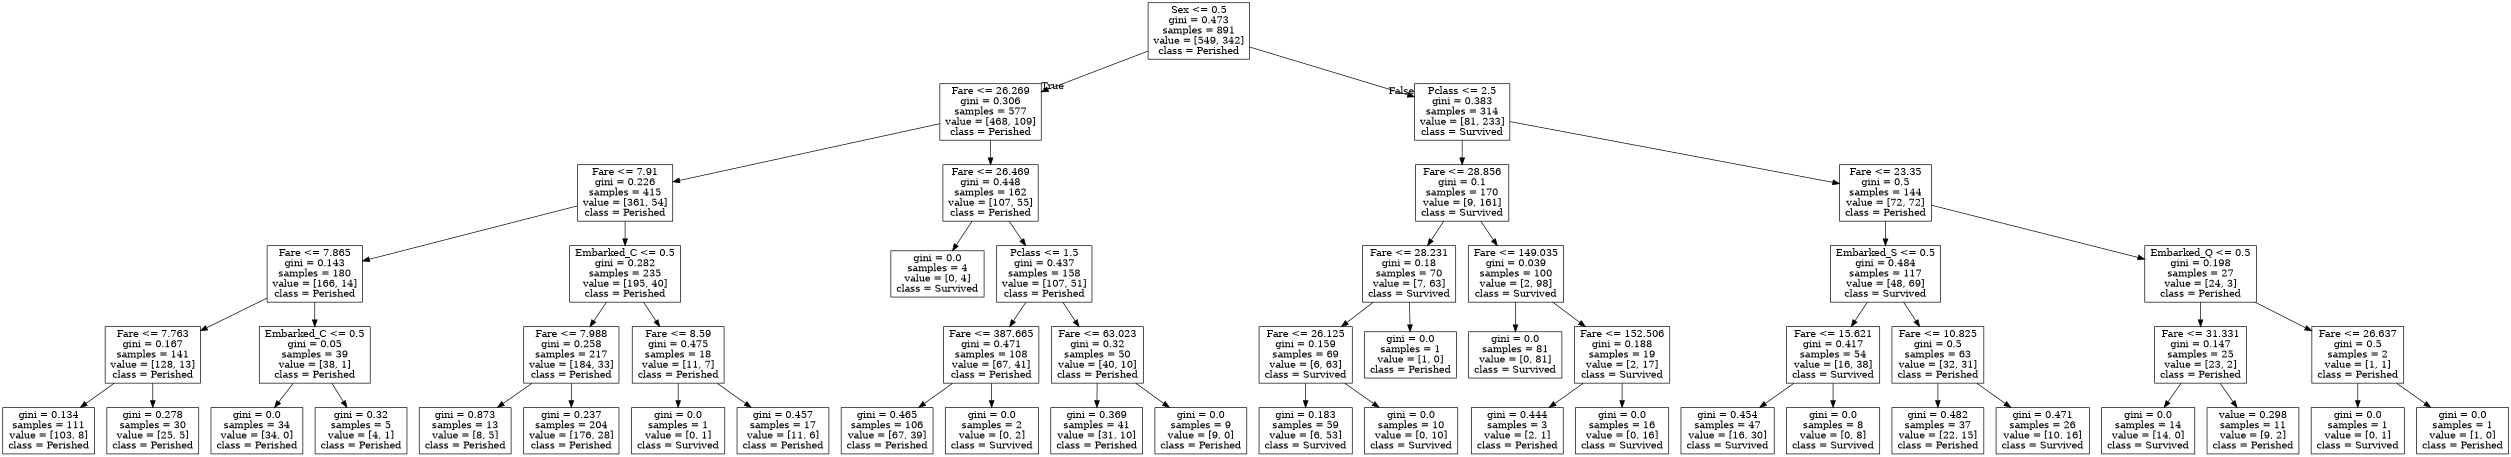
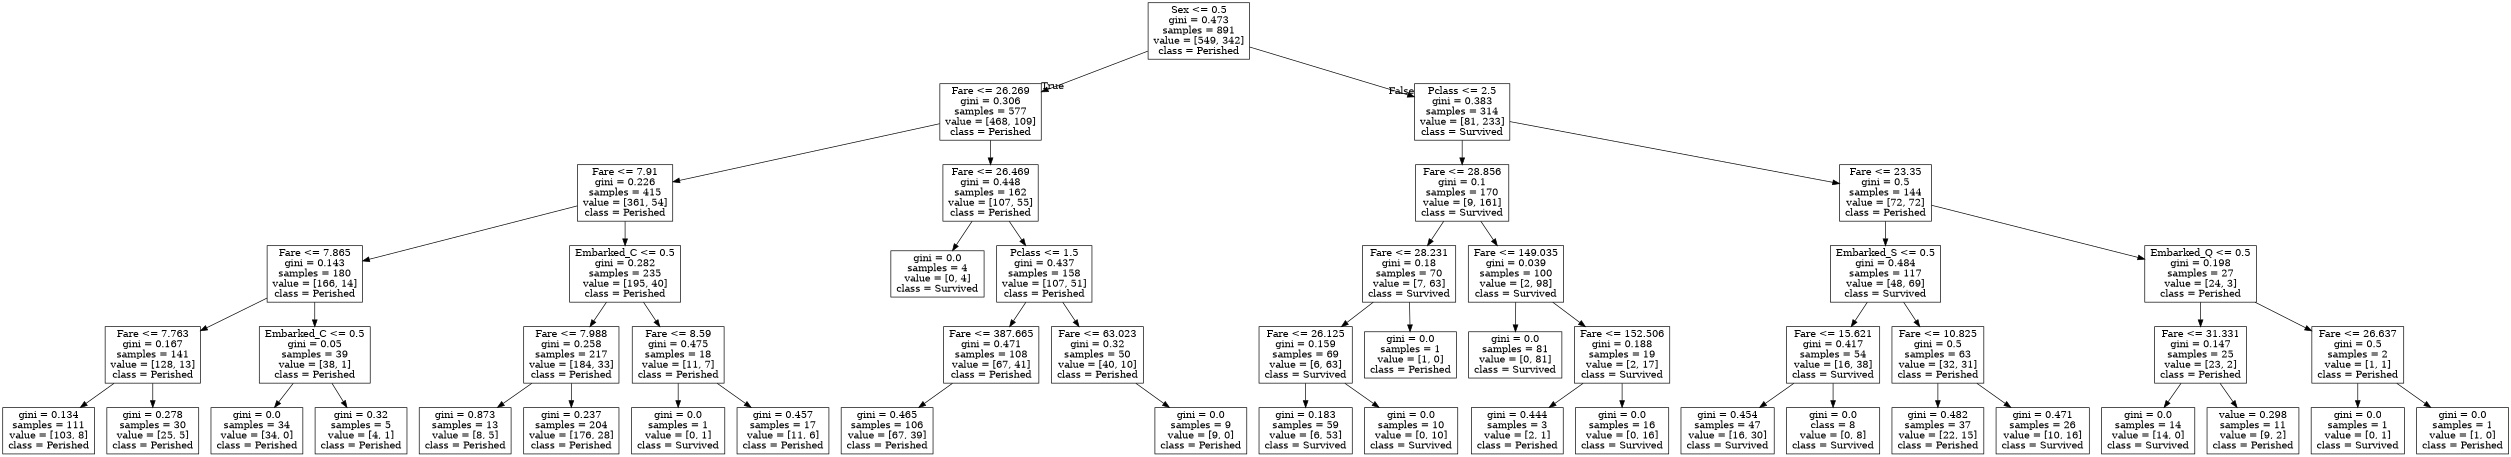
node "gini = 0.0 samples = 2 value = [0, 2] class = Survived": removed
node "gini = 0.369 samples = 41 value = [31, 10] class = Perished": removed
node "gini = 0.0 samples = 8 value = [0, 8] class = Survived": label "gini = 0.0 samples = 8 value = [0, 8] class = Survived" -> "gini = 0.0 class = 8 value = [0, 8] class = Survived"
